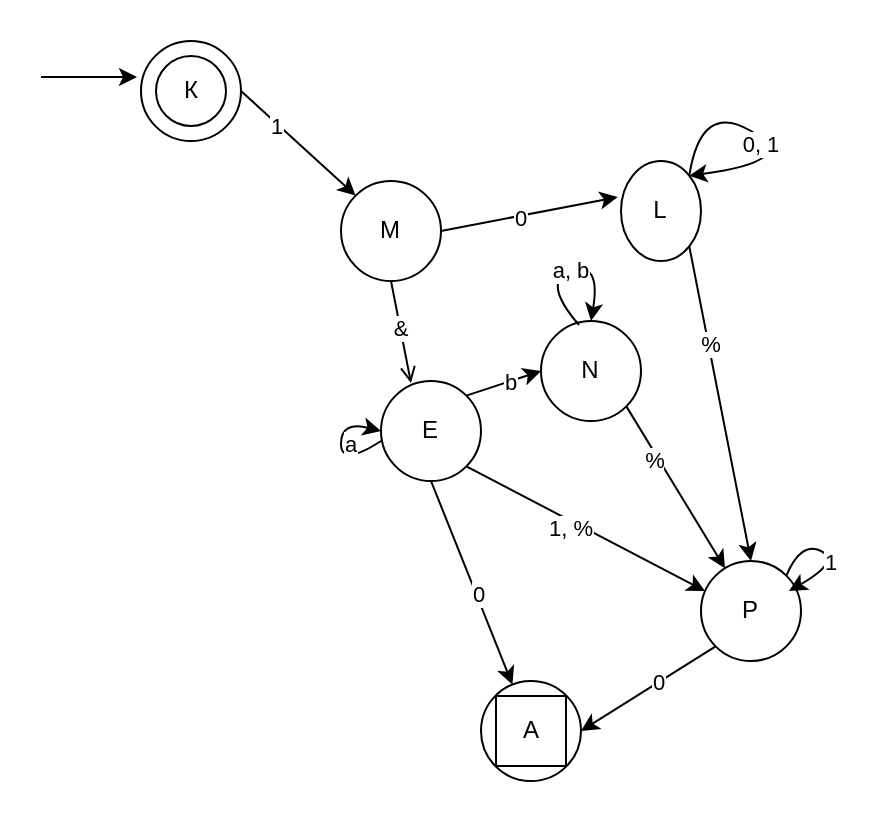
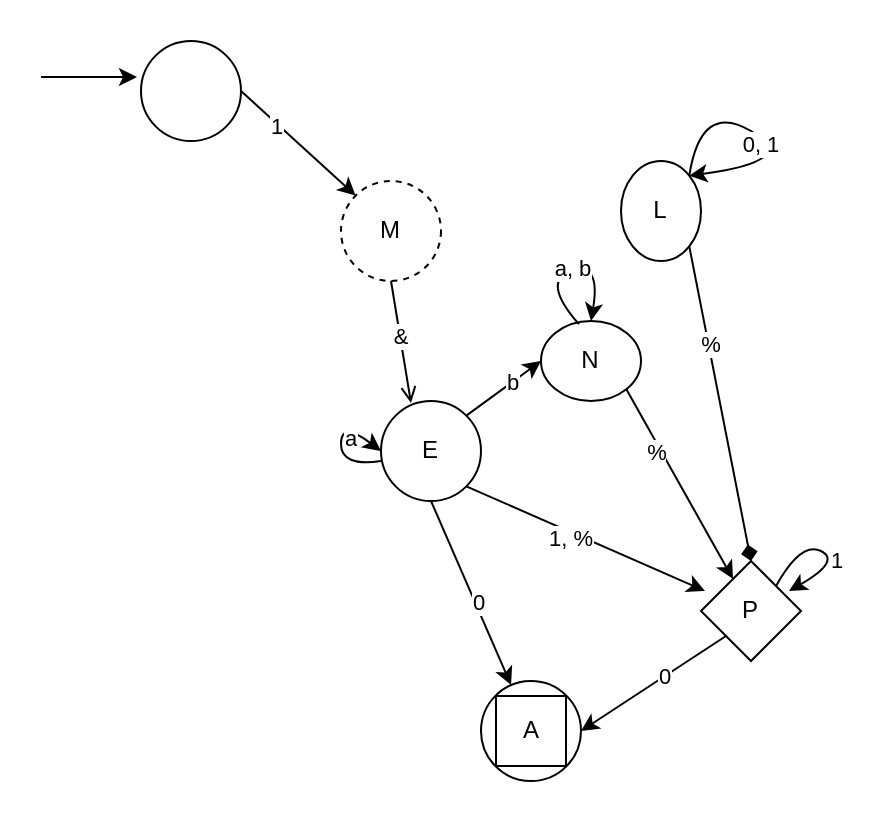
node "К": removed
edge "M" -> "L": removed, label "0"
node "M": style solid -> dashed
node "N": size 100x100 -> 100x80
node "E": moved (431, 431) -> (431, 451)
edge "L" -> "P": arrowhead classic -> diamond
node "P": shape ellipse -> diamond
